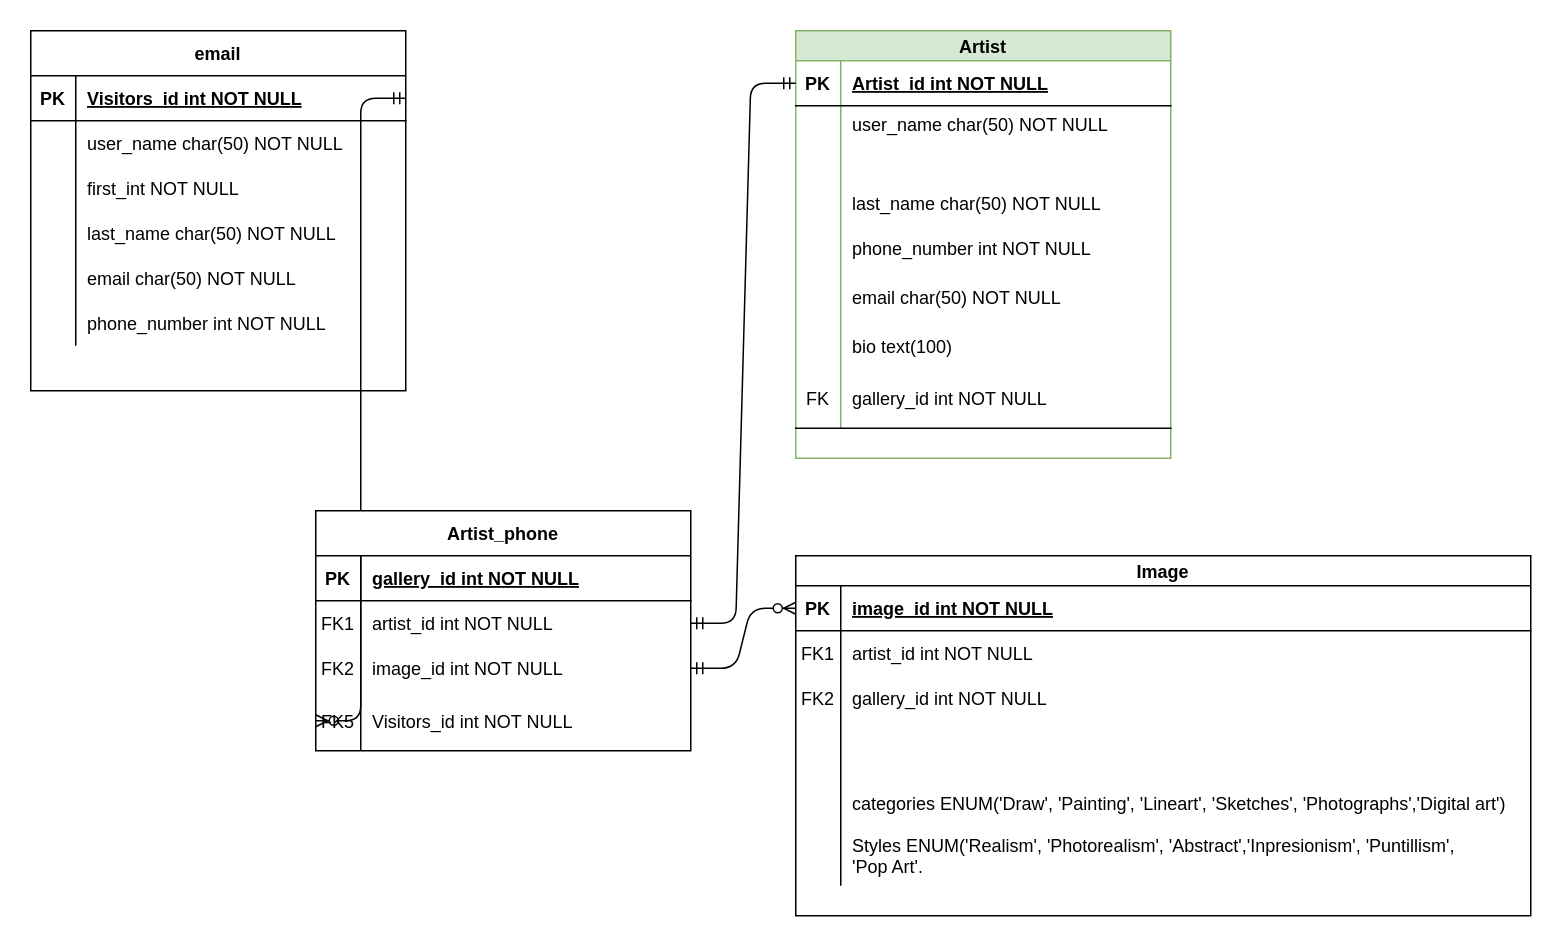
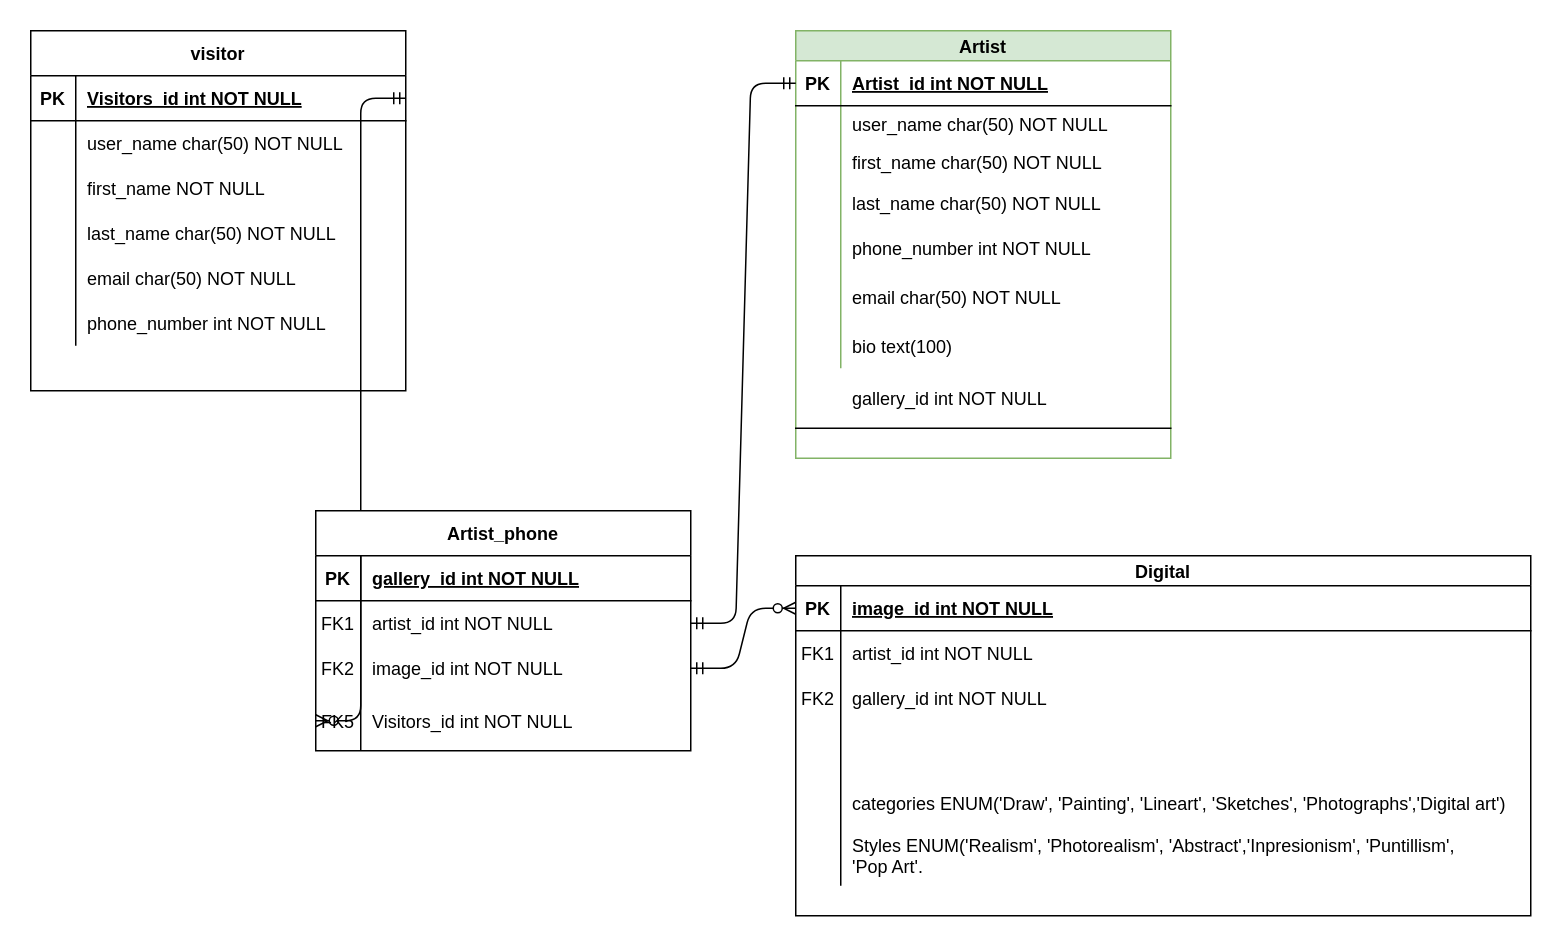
node "email": label "email" -> "visitor"
node "first_name char(50) NOT NULL": added
node "first_int NOT NULL": label "first_int NOT NULL" -> "first_name NOT NULL"
node "FK": removed
node "Image": label "Image" -> "Digital"
